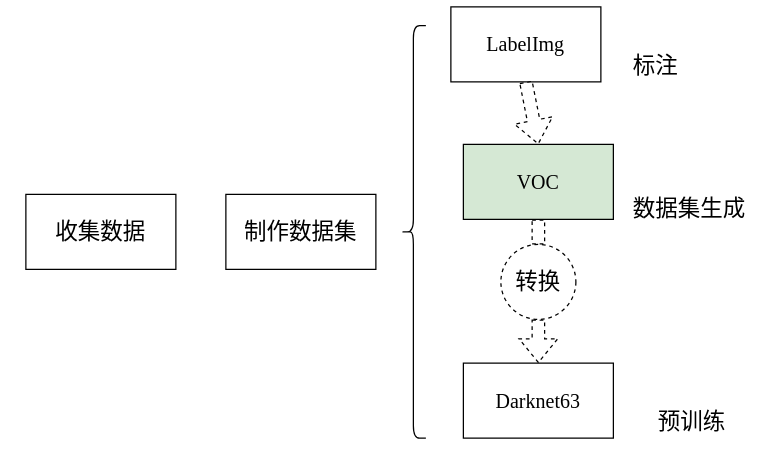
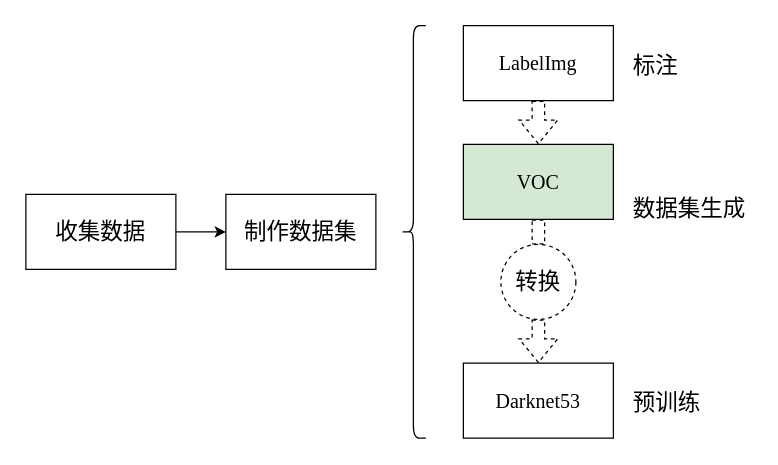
node "LabelImg": moved (526, 44) -> (538, 63)
edge "收集数据" -> "制作数据集": added
node "Darknet63": label "Darknet63" -> "Darknet53"
node "预训练": moved (701, 419) -> (676, 401)
